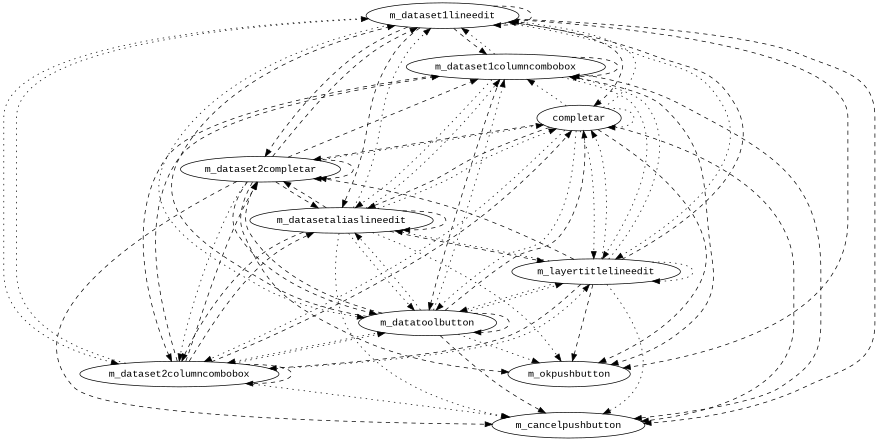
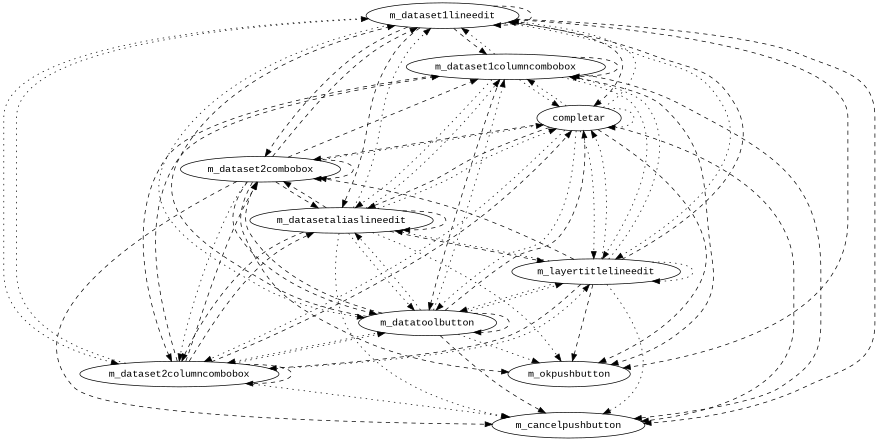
edge "m_dataset1columncombobox" -> "completar": added
node "m_dataset2completar": label "m_dataset2completar" -> "m_dataset2combobox"
